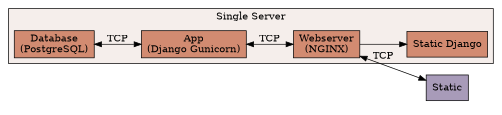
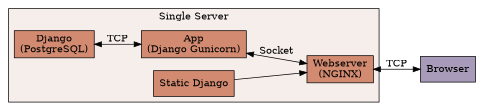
edge "App (Django Gunicorn)" -- "Webserver (NGINX)": label "TCP" -> "Socket"
node "Database (PostgreSQL)": label "Database (PostgreSQL)" -> "Django (PostgreSQL)"
edge "Webserver (NGINX)" -> "Static Django": reversed
node "Static": label "Static" -> "Browser"
